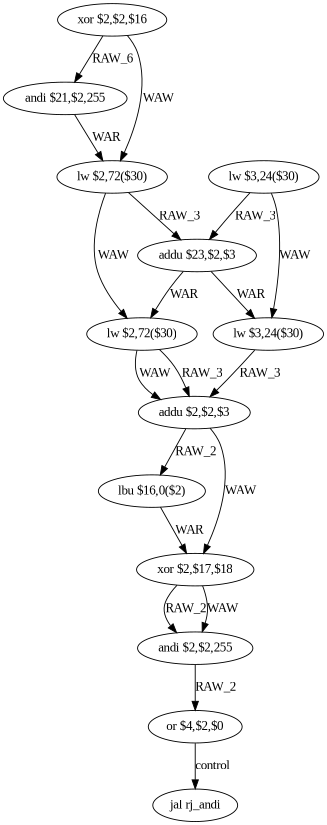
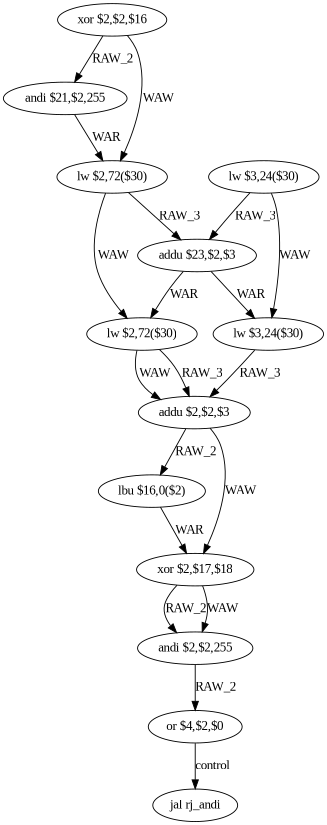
edge "xor $2,$2,$16" -> "andi $21,$2,255": label "RAW_6" -> "RAW_2"
